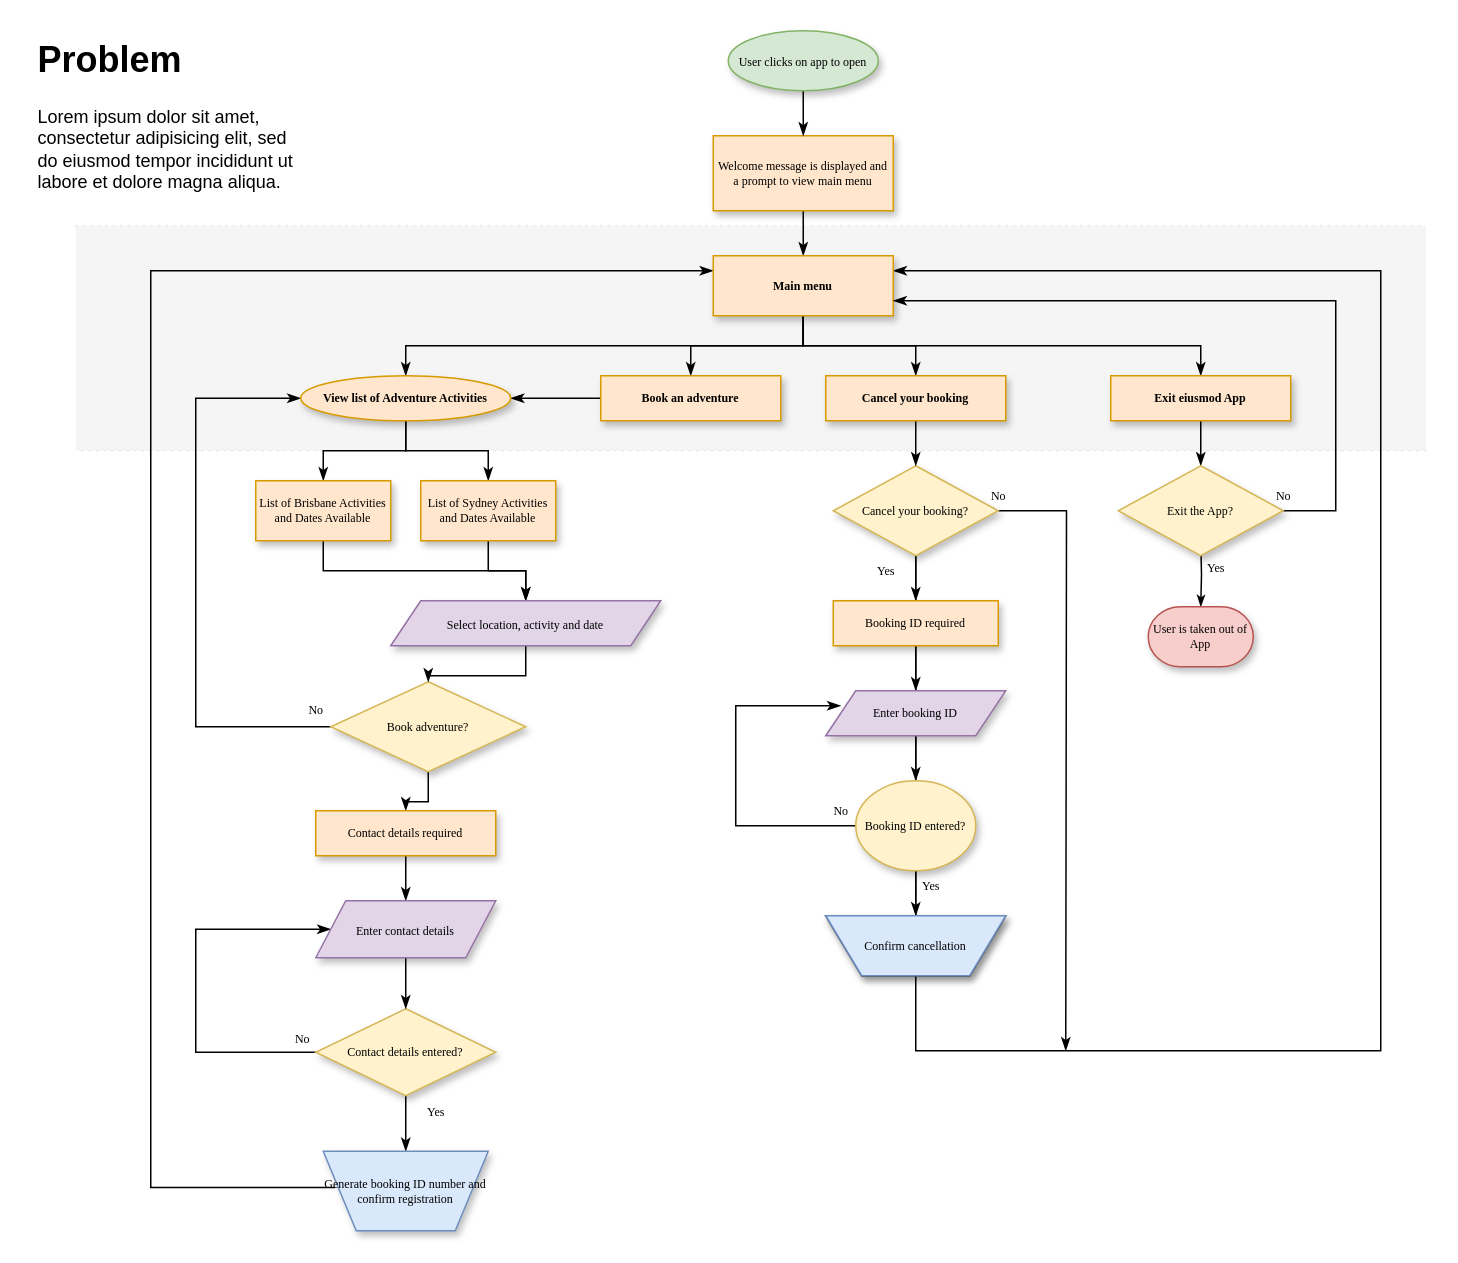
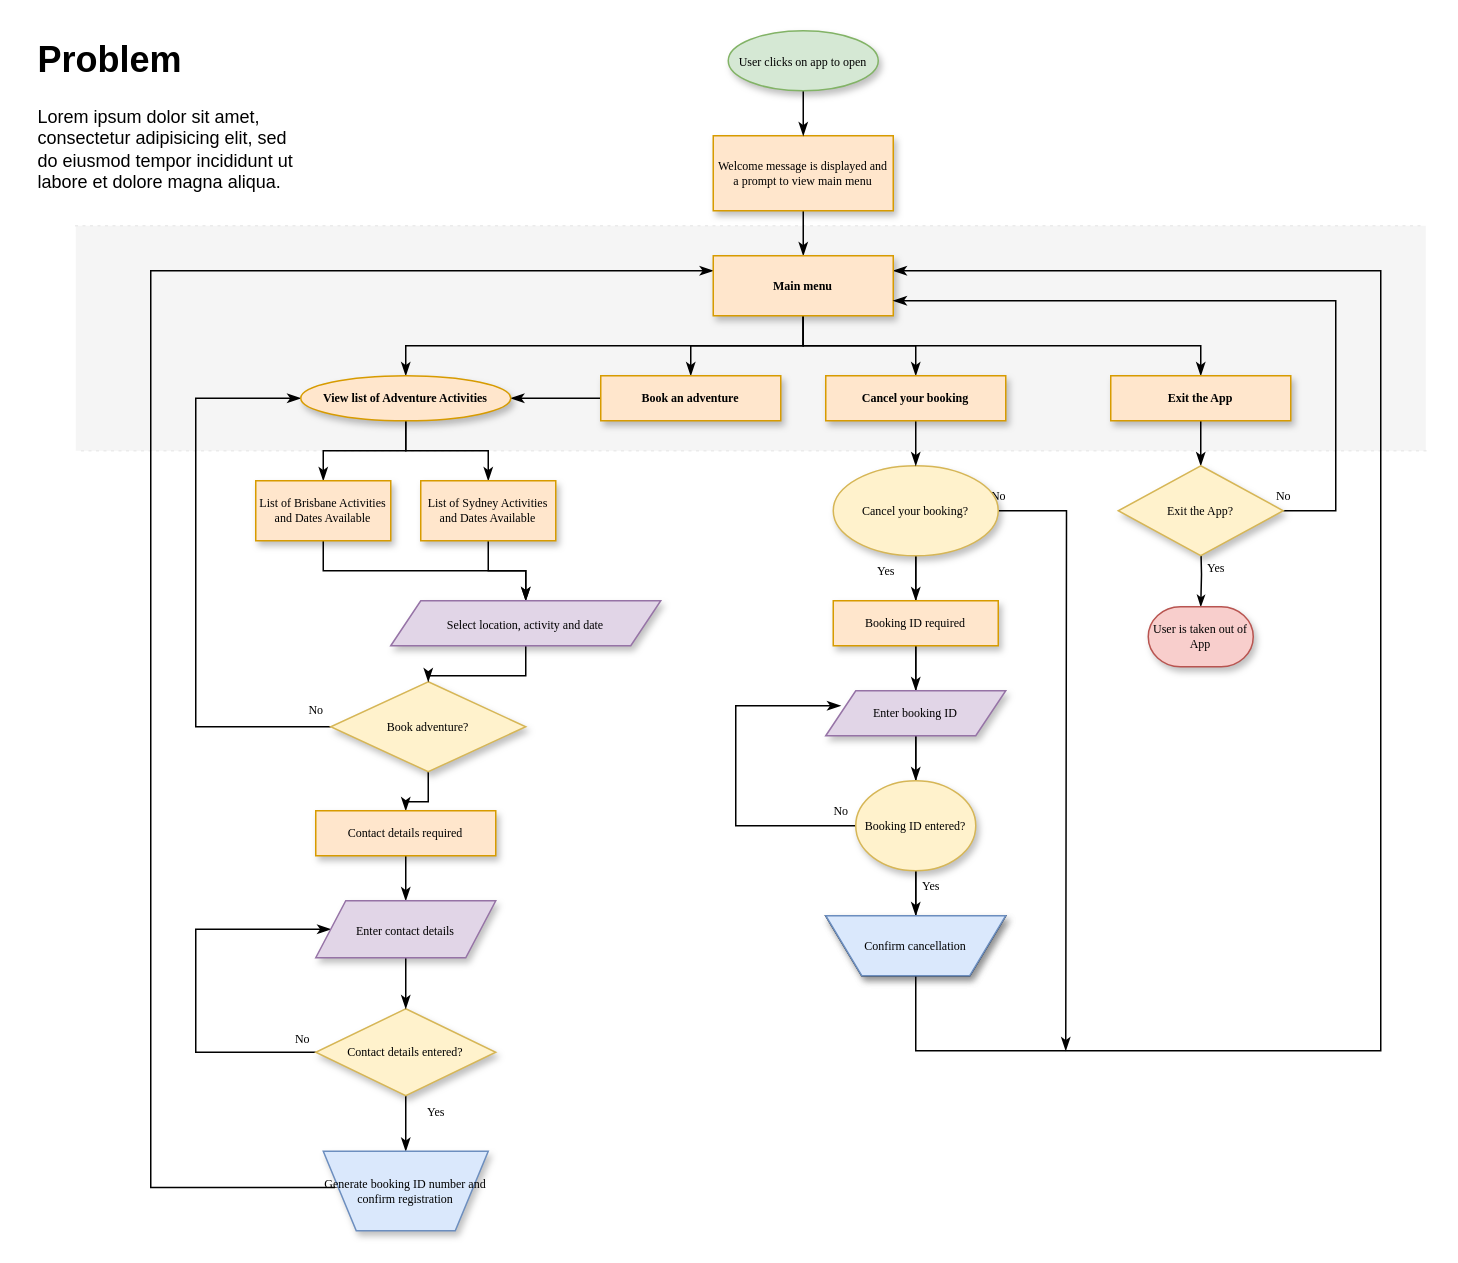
node "Exit eiusmod App": label "Exit eiusmod App" -> "Exit the App"
node "Cancel your booking?": shape diamond -> ellipse
